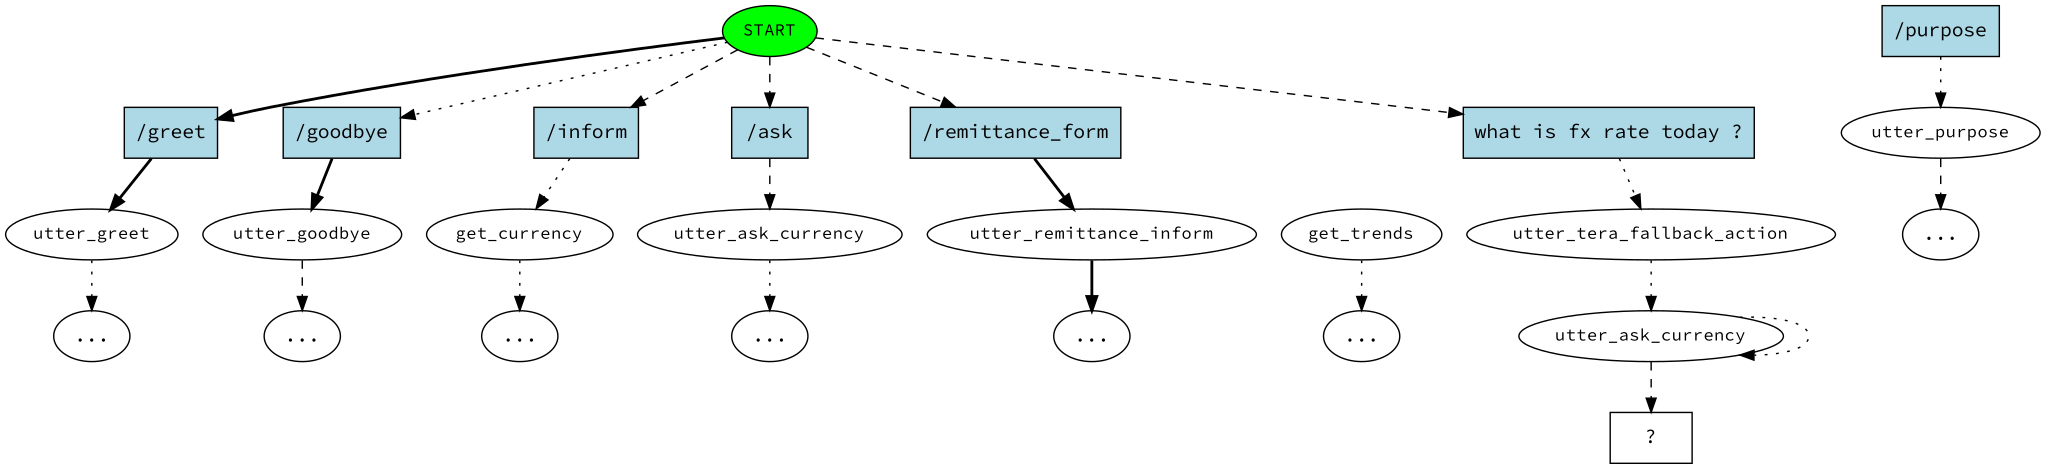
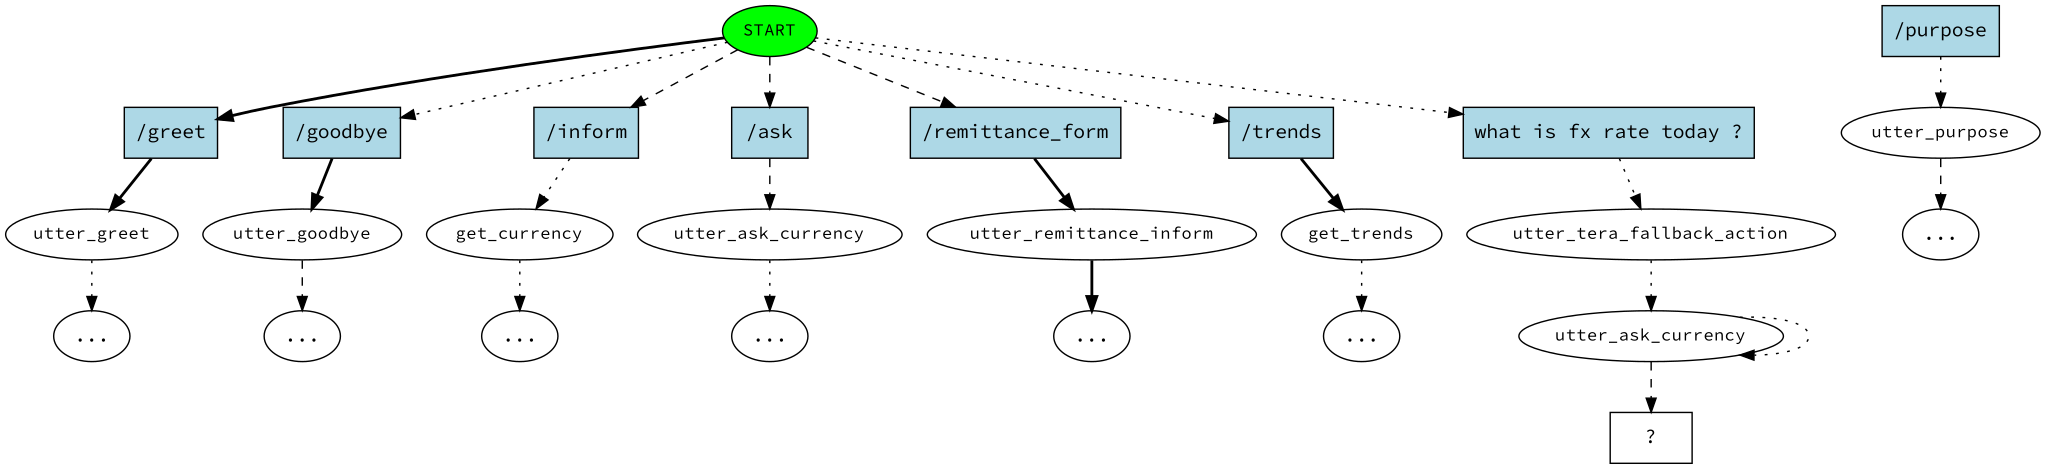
edge "START" -> "what is fx rate today ?": style dashed -> dotted
node "/trends": added
